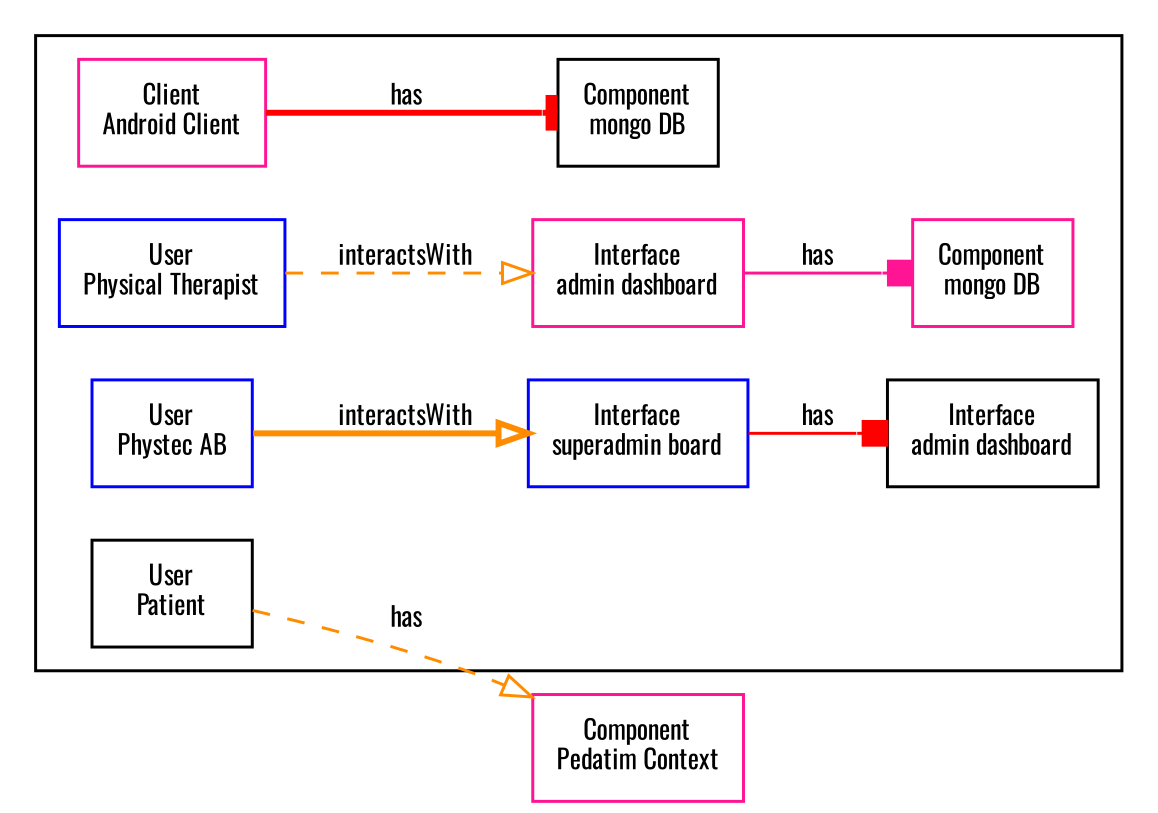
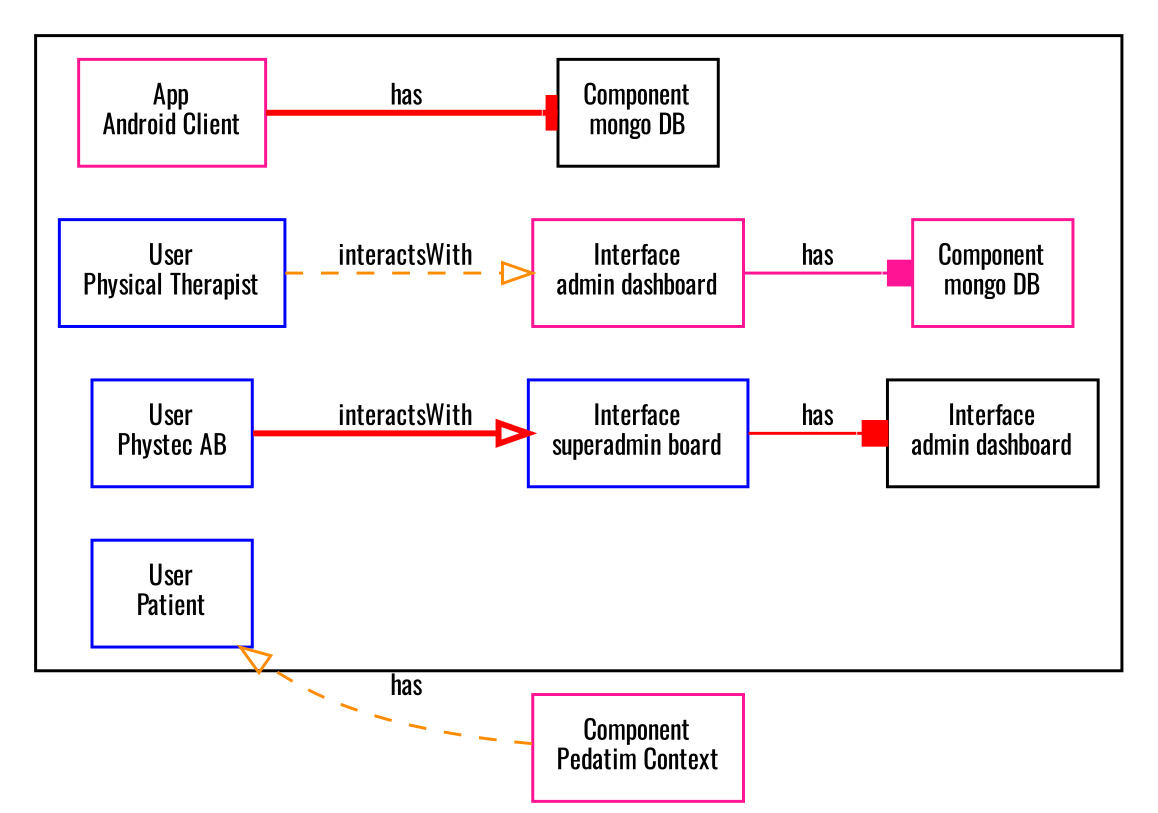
node "Client Android Client": label "Client Android Client" -> "App Android Client"
edge "User Phystec AB" -> "Interface superadmin board": color darkorange -> red
node "User Patient": color black -> blue
edge "User Patient" -> "Component Pedatim Context": reversed
